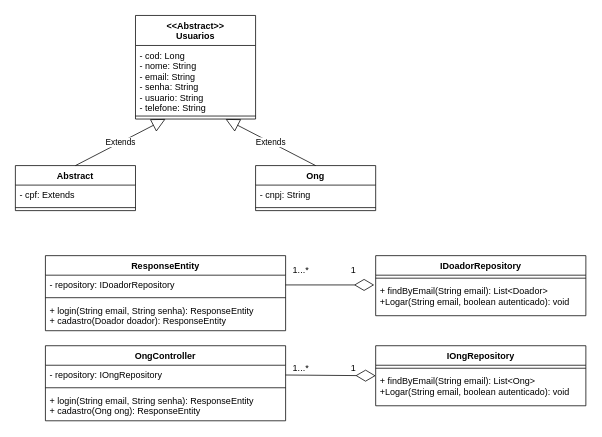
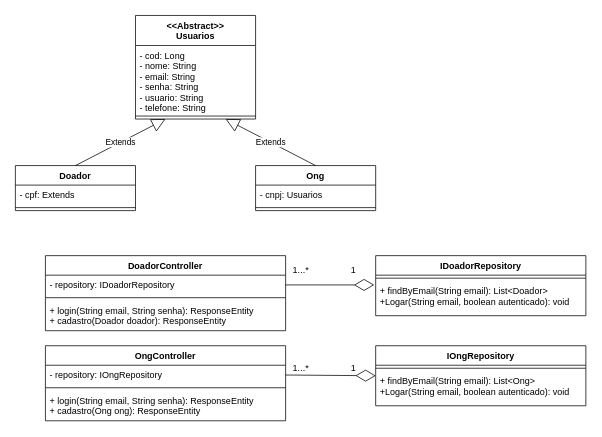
node "Abstract": label "Abstract" -> "Doador"
node "- cnpj: String": label "- cnpj: String" -> "- cnpj: Usuarios"
node "ResponseEntity": label "ResponseEntity" -> "DoadorController"
